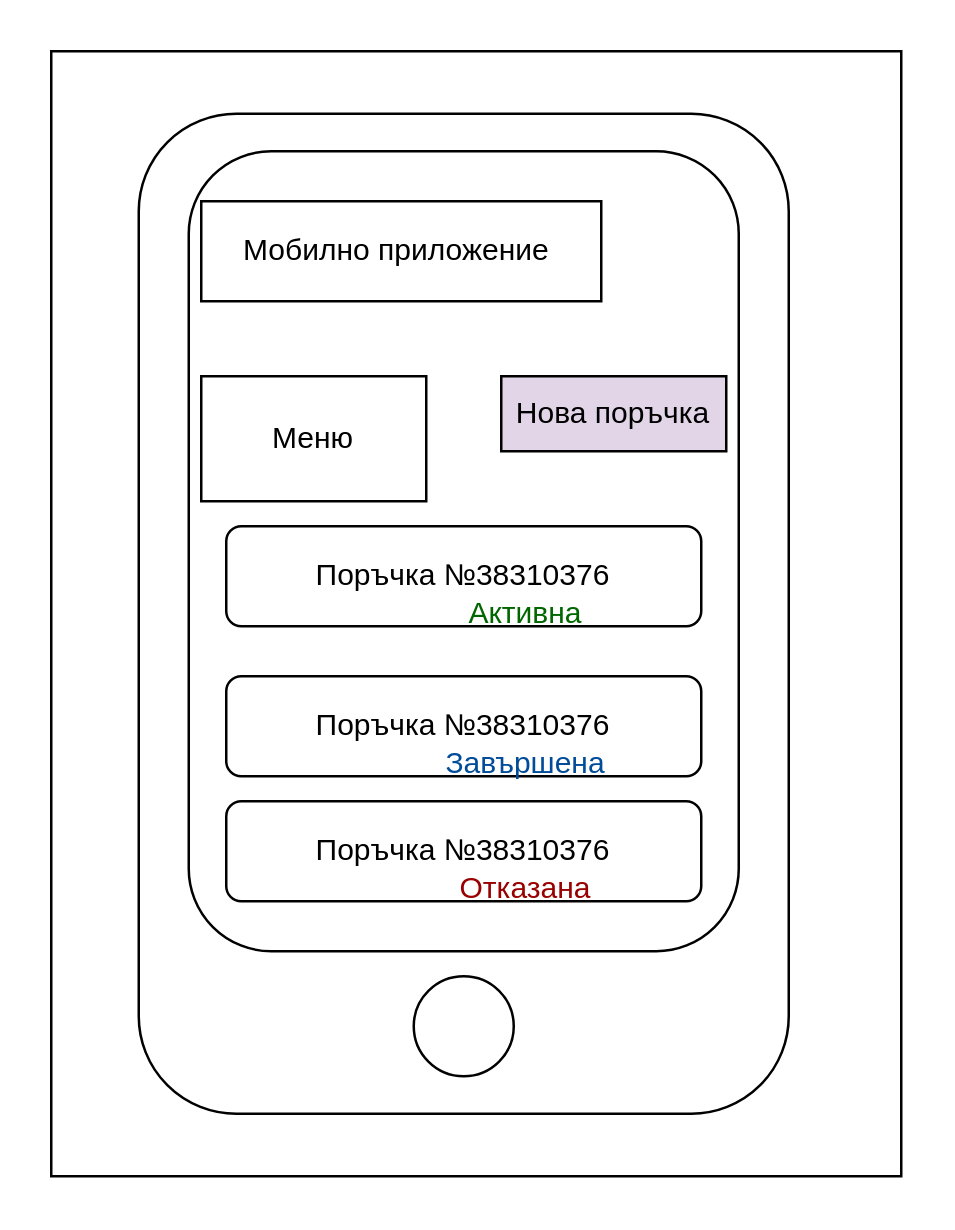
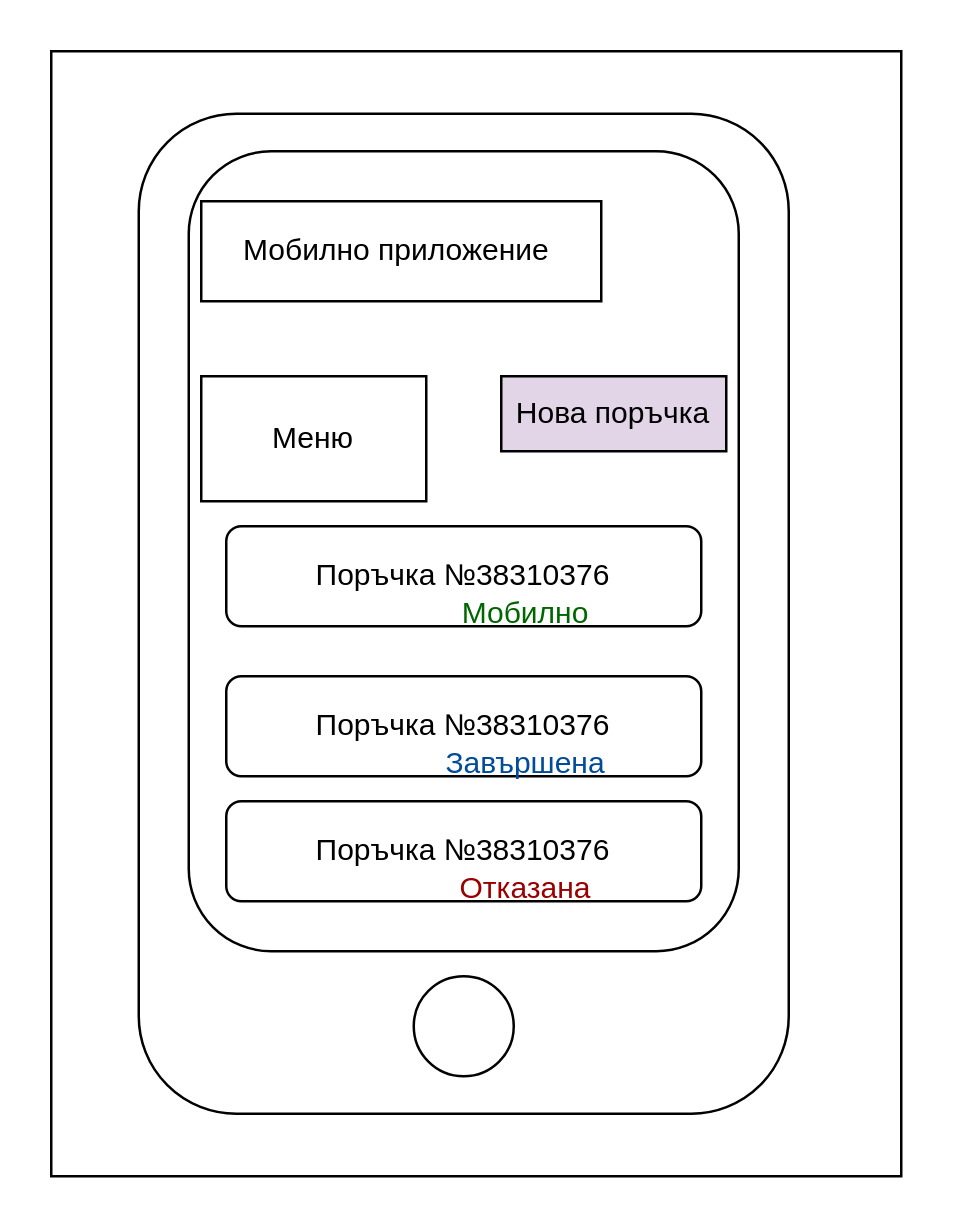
node "Активна": label "Активна" -> "Мобилно"
